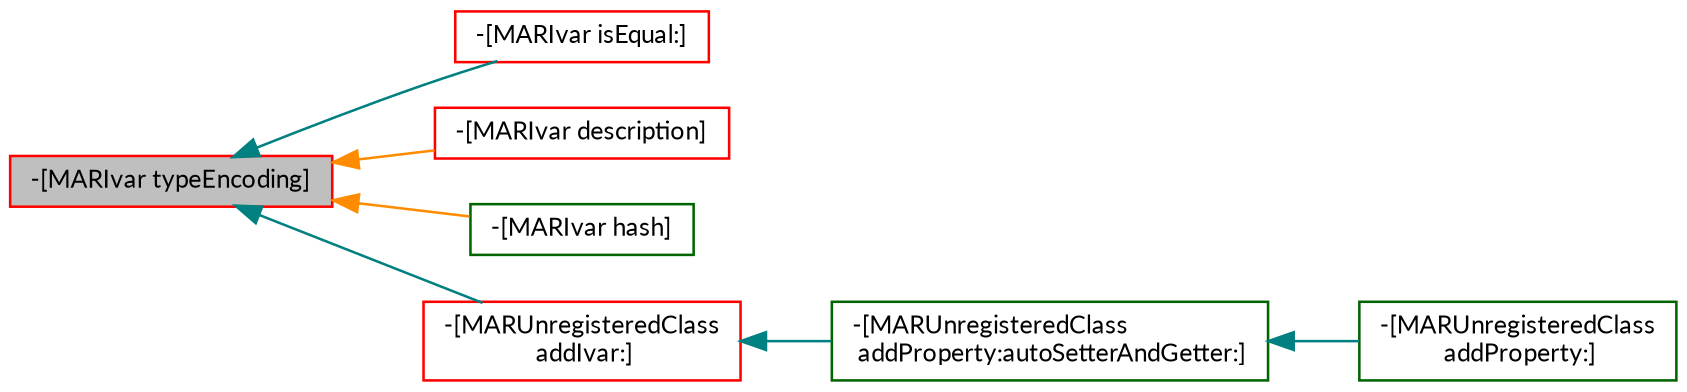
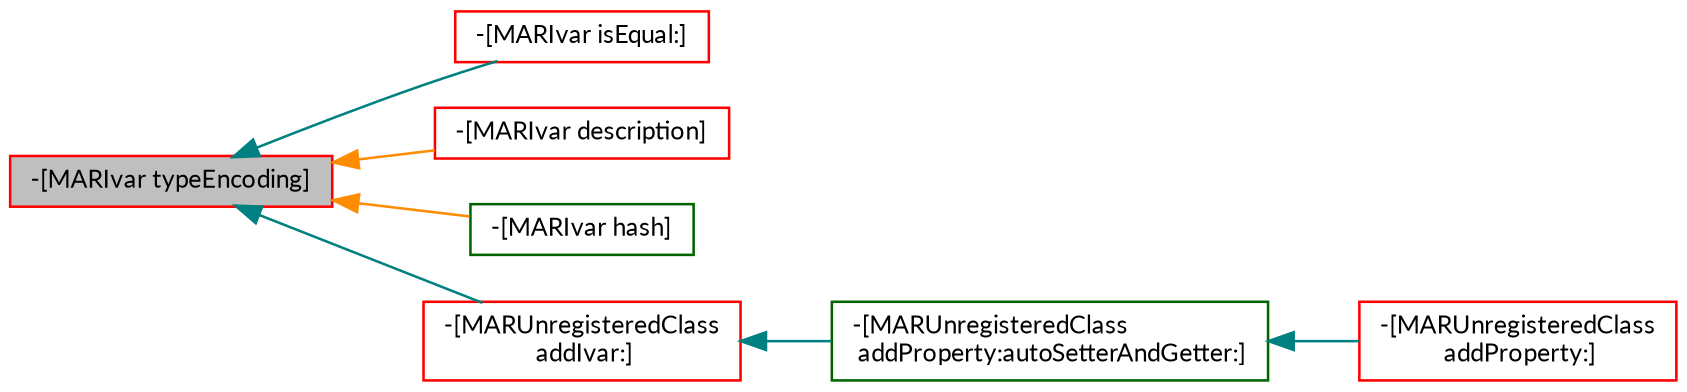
node "-[MARUnregisteredClass addProperty:]": color darkgreen -> red
